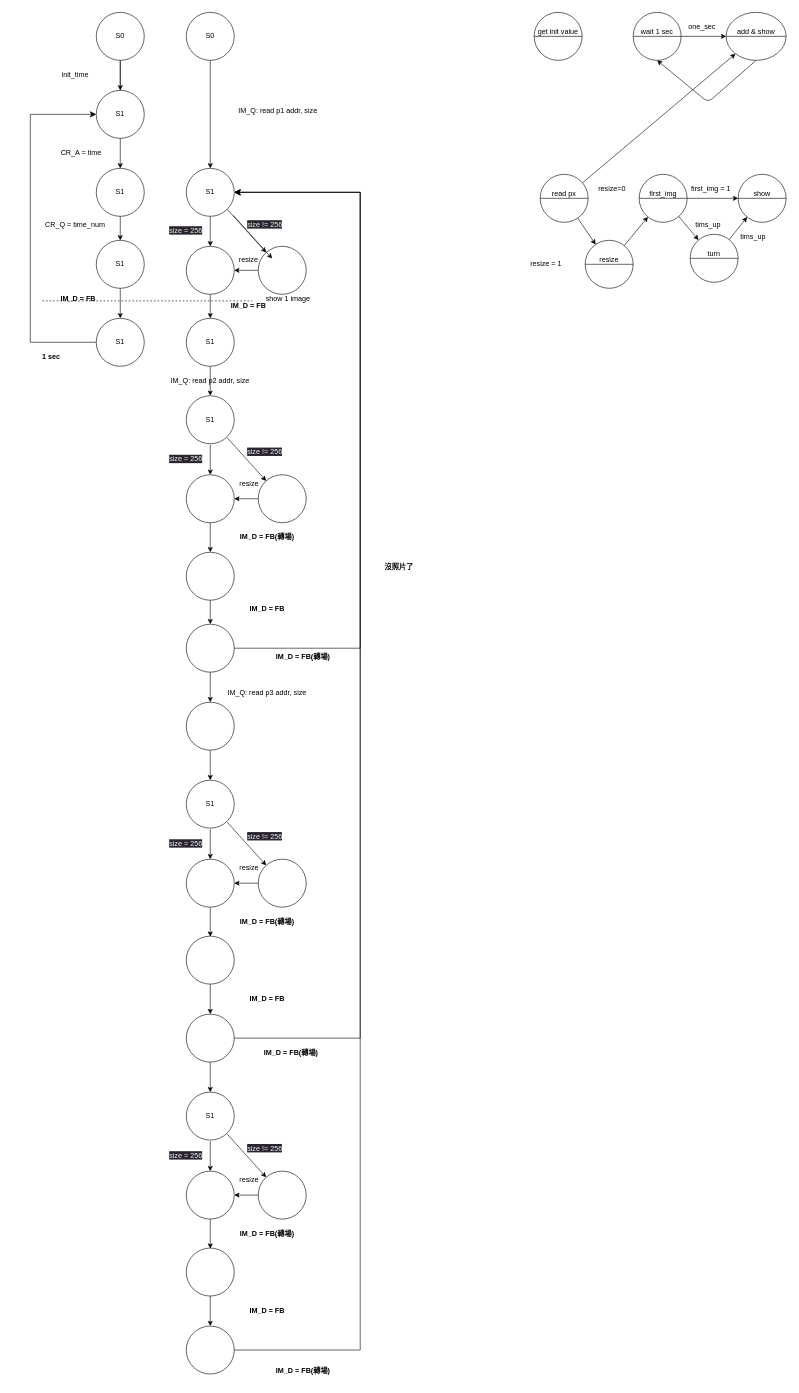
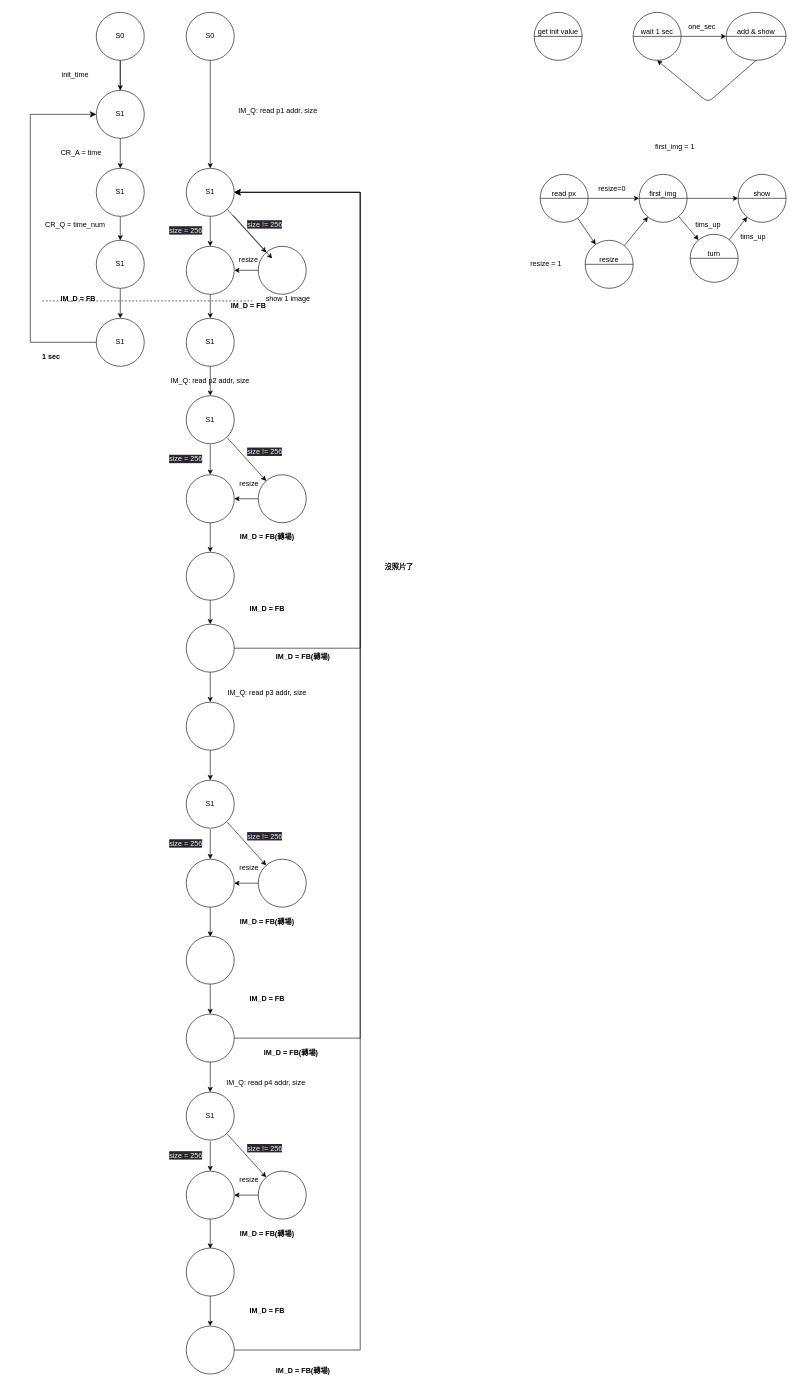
edge "read px" -> "add & show": now "read px" -> "first_img"
node "first_img = 1": moved (711, 189) -> (675, 147)
node "IM_Q: read p4 addr, size": added
